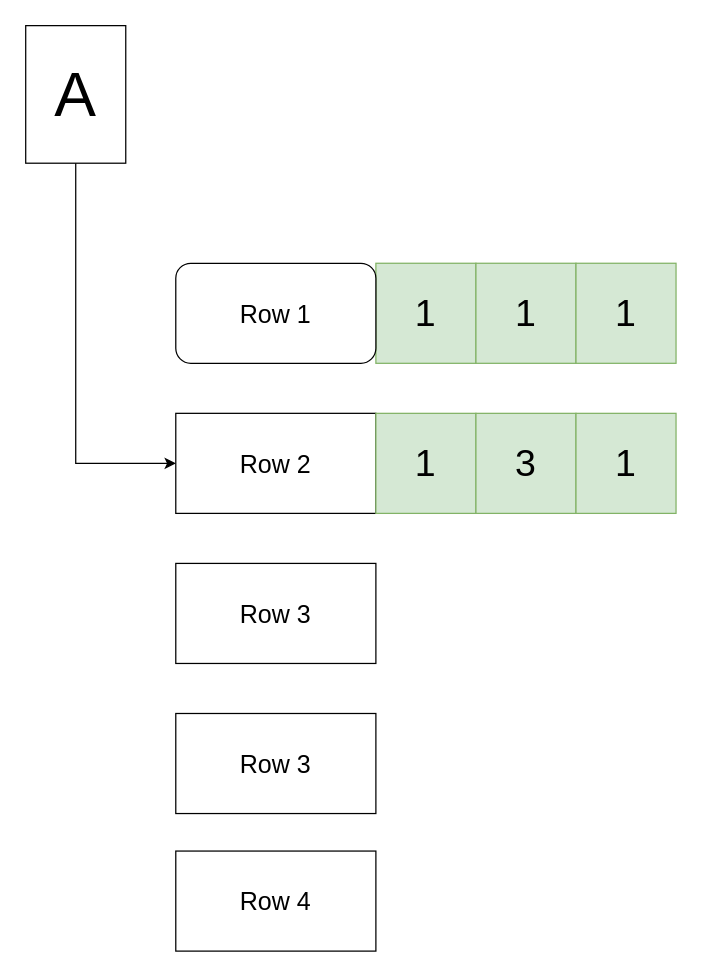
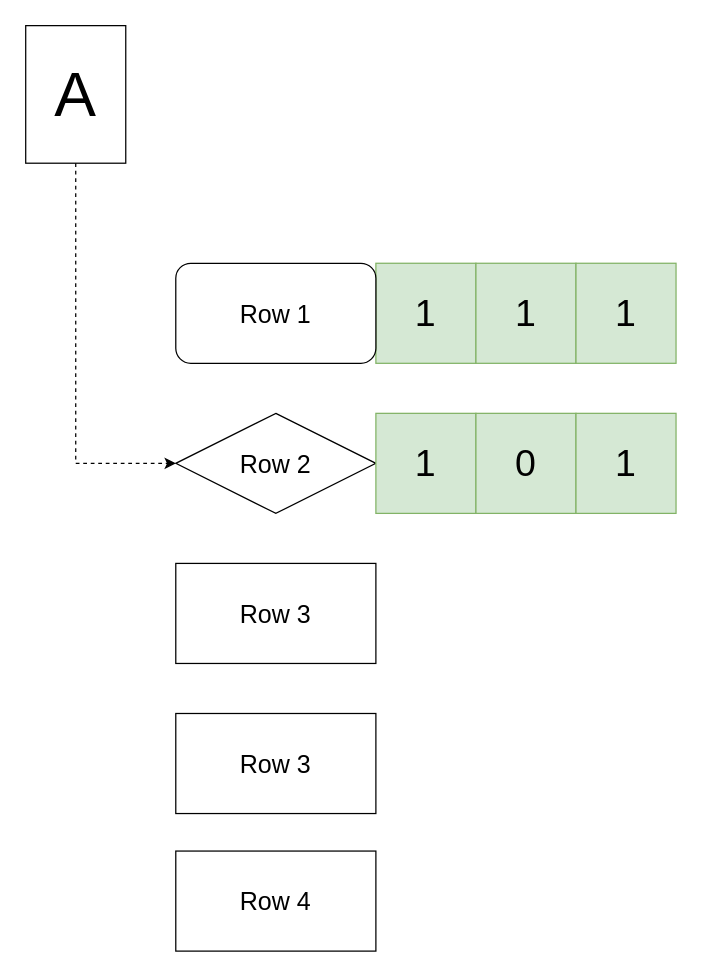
edge "A" -> "Row 2": style solid -> dashed
node "Row 2": shape rectangle -> diamond
node "3": label "3" -> "0"
